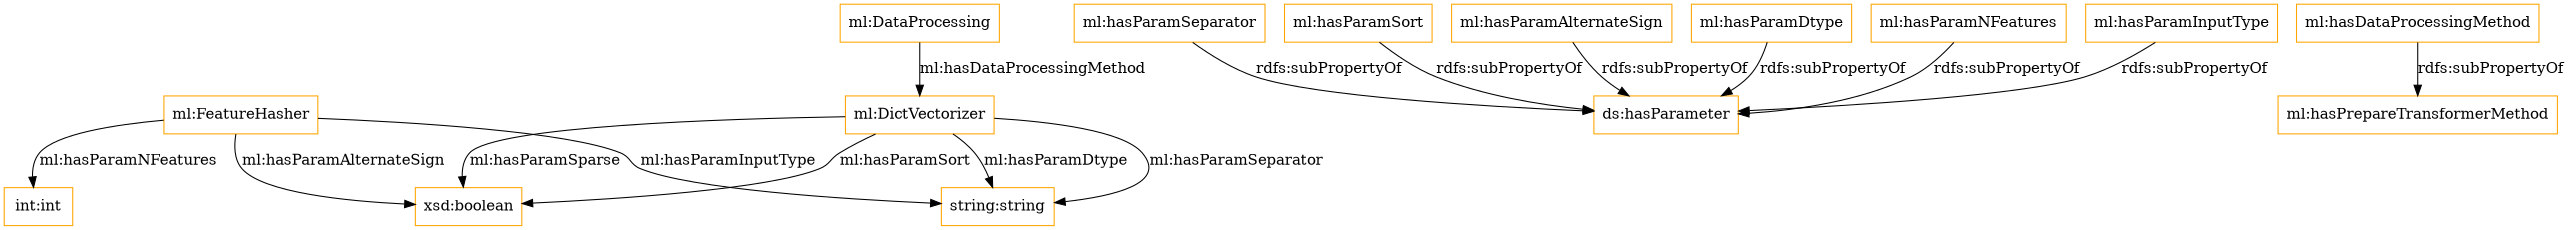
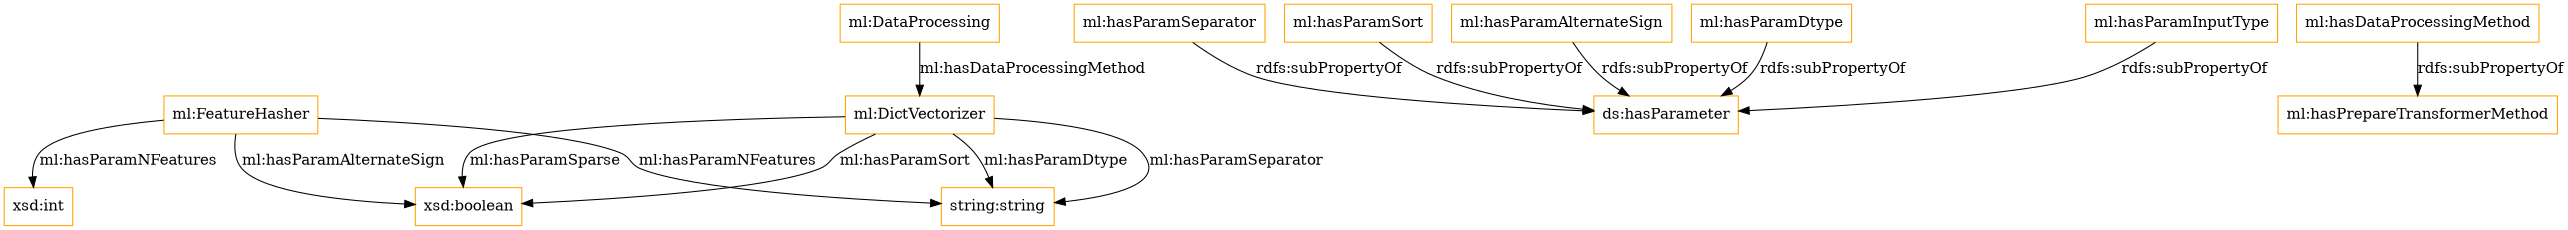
node "ml:hasParamNFeatures": removed
edge "ml:FeatureHasher" -> "string:string": label "ml:hasParamInputType" -> "ml:hasParamNFeatures"
node "int:int": label "int:int" -> "xsd:int"
